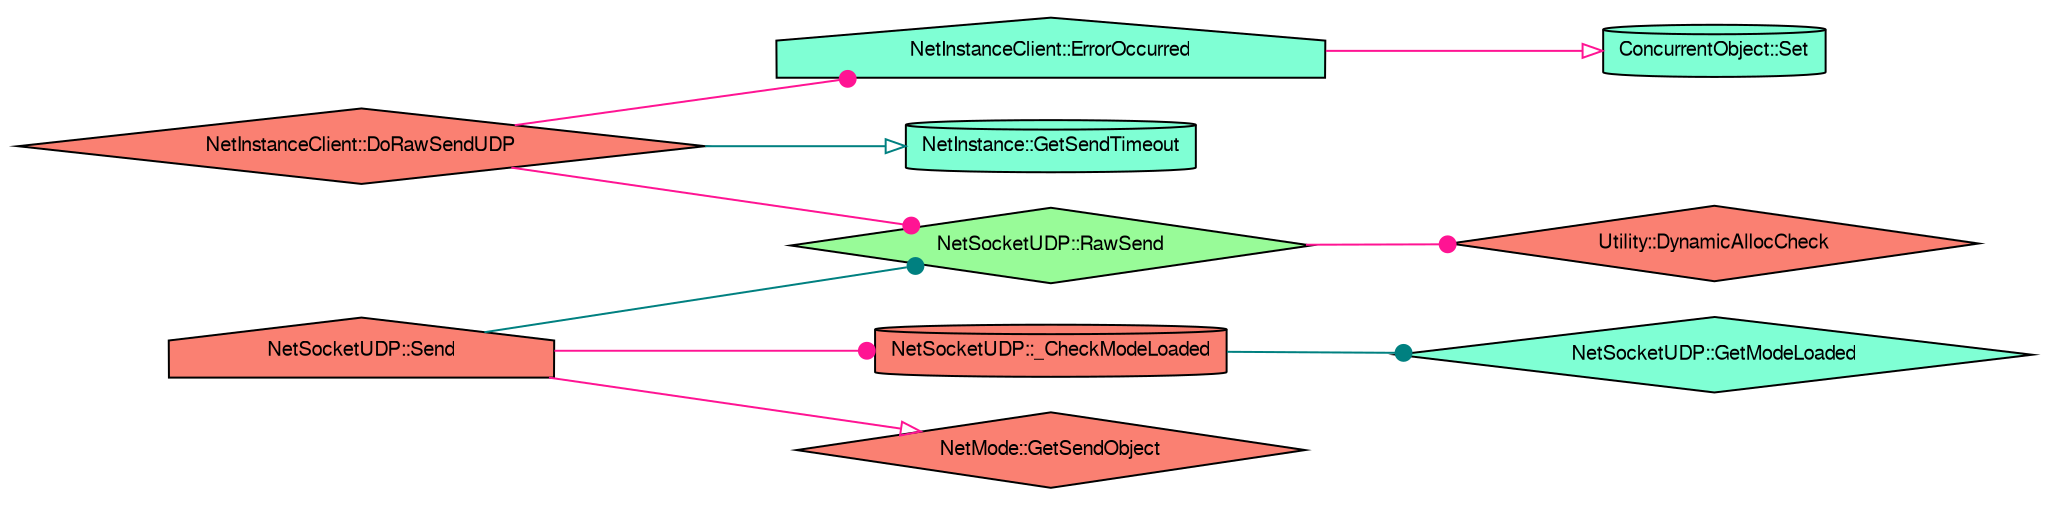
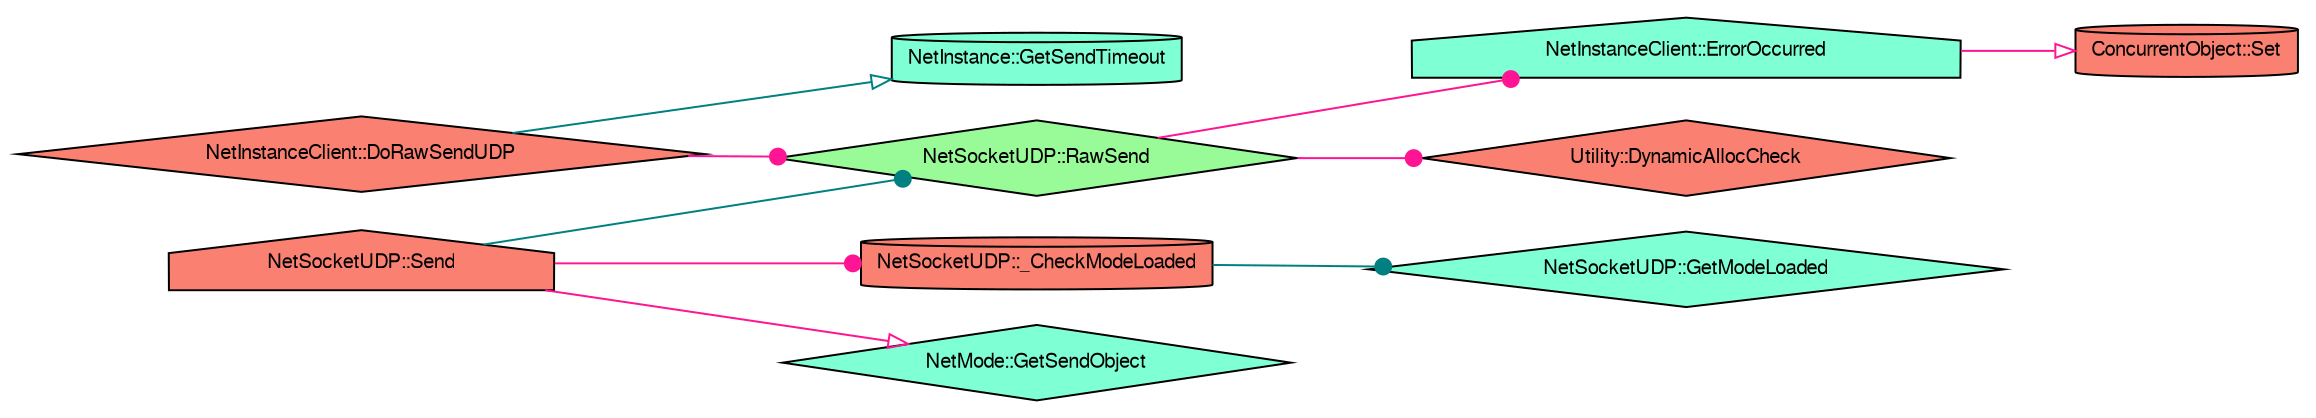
node "ConcurrentObject::Set": fillcolor aquamarine -> salmon
edge "NetInstanceClient::DoRawSendUDP" -> "NetInstanceClient::ErrorOccurred": now "NetSocketUDP::RawSend" -> "NetInstanceClient::ErrorOccurred"
node "NetMode::GetSendObject": fillcolor salmon -> aquamarine
